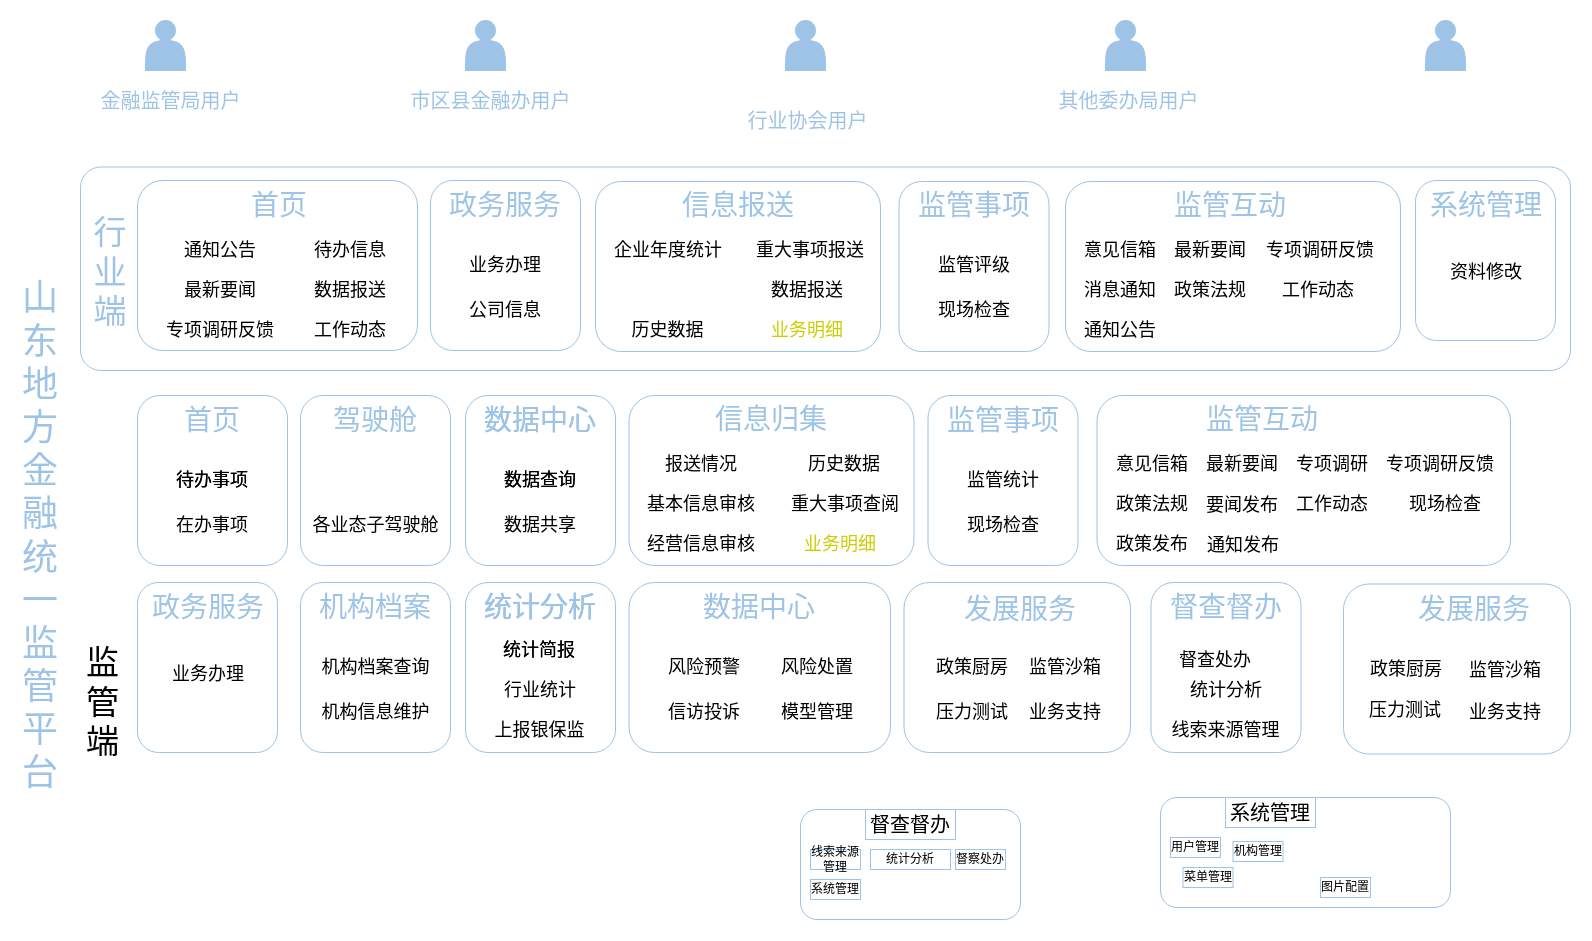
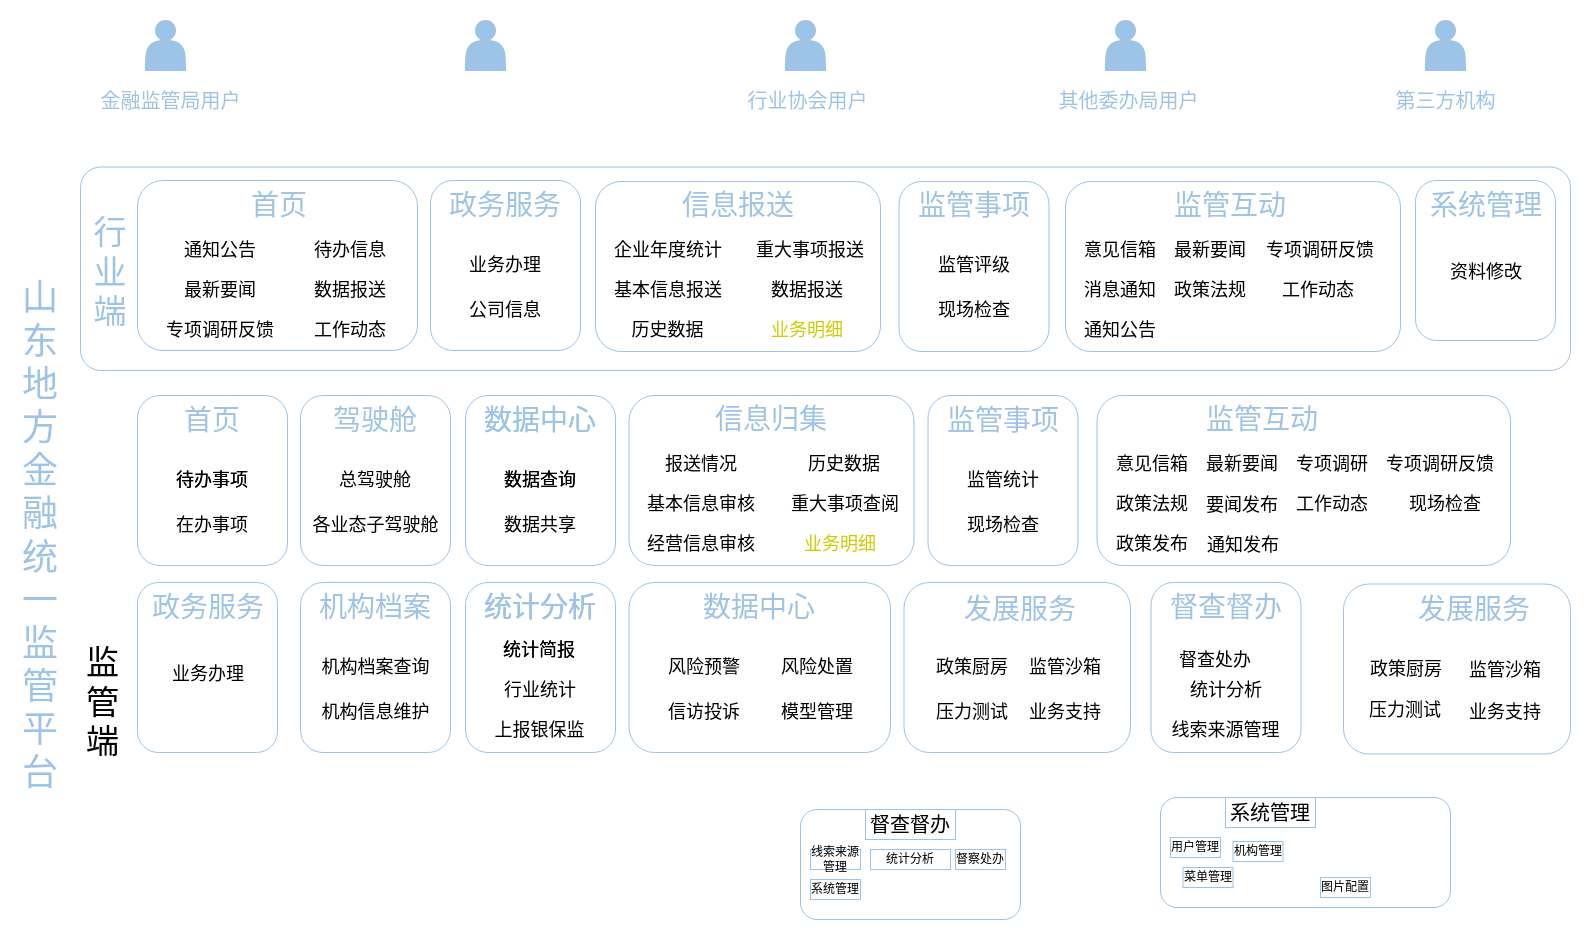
node "市区县金融办用户": removed
node "第三方机构": added
node "行业协会用户": moved (807, 121) -> (807, 101)
node "基本信息报送": added
node "总驾驶舱": added
